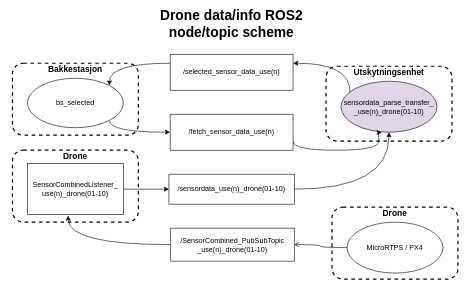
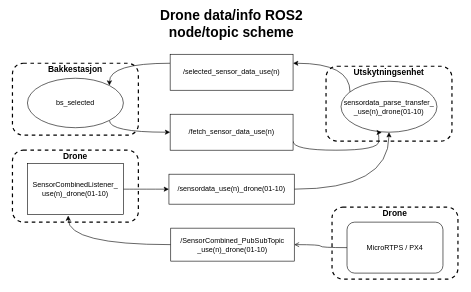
node "sensordata_parse_transfer_ _use(n)_drone(01-10)": fillcolor #e1d5e7 -> #ffffff
node "MicroRTPS / PX4": shape ellipse -> rounded rectangle
